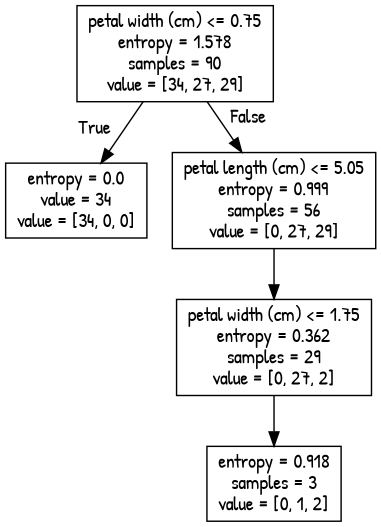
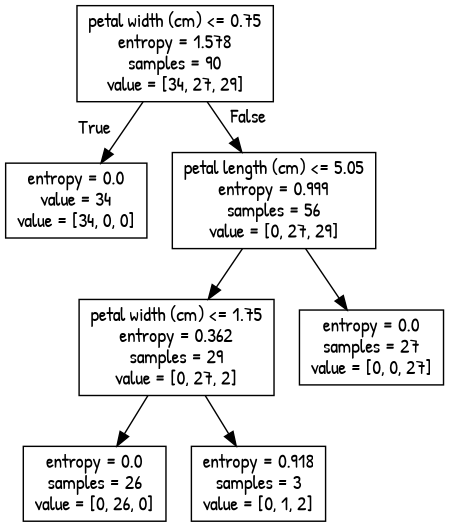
node "entropy = 0.0 samples = 27 value = [0, 0, 27]": added
node "entropy = 0.0 samples = 26 value = [0, 26, 0]": added
